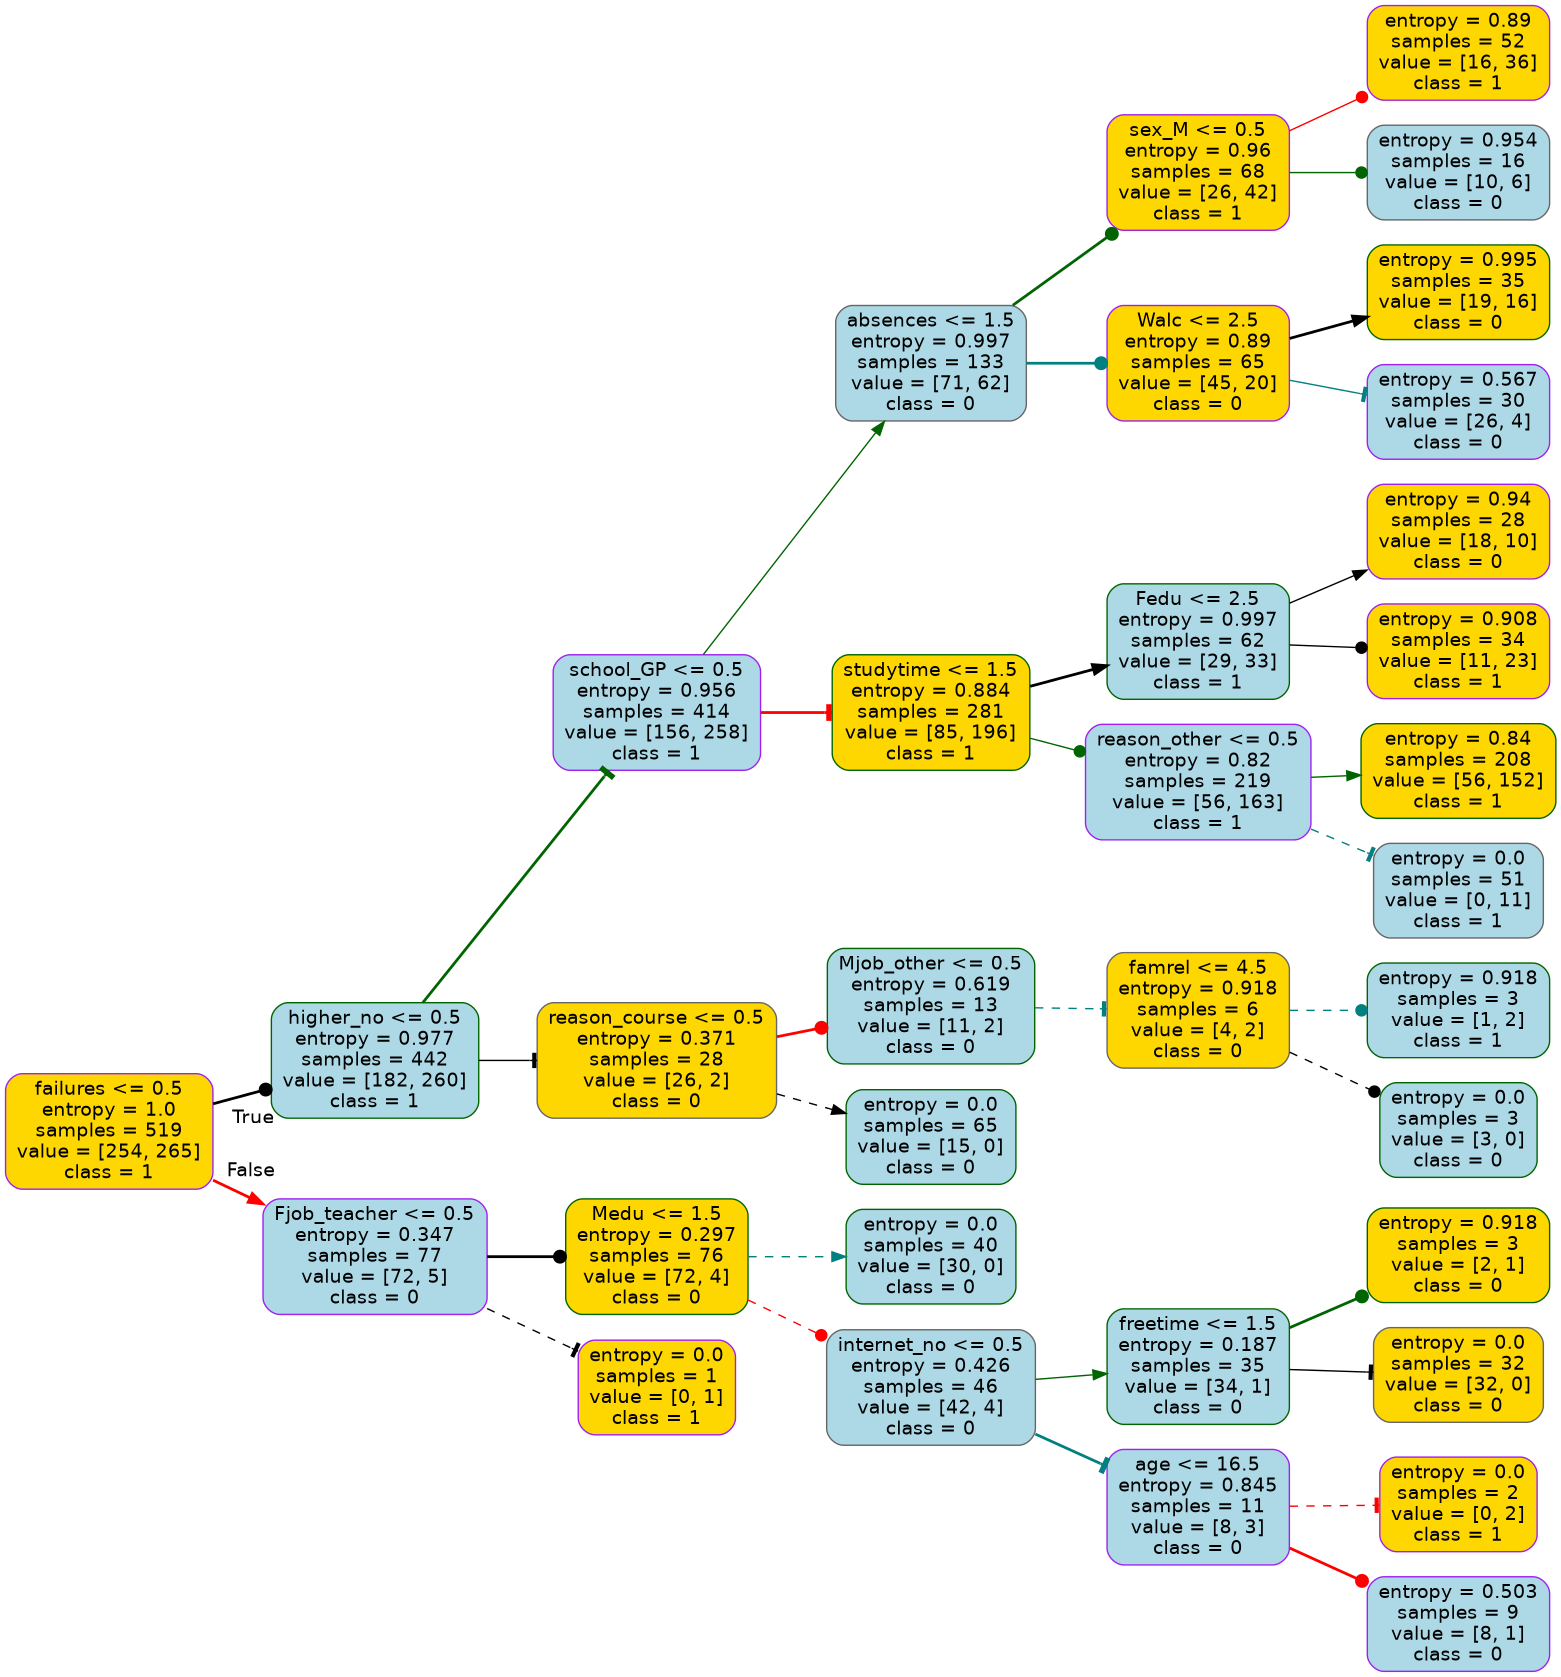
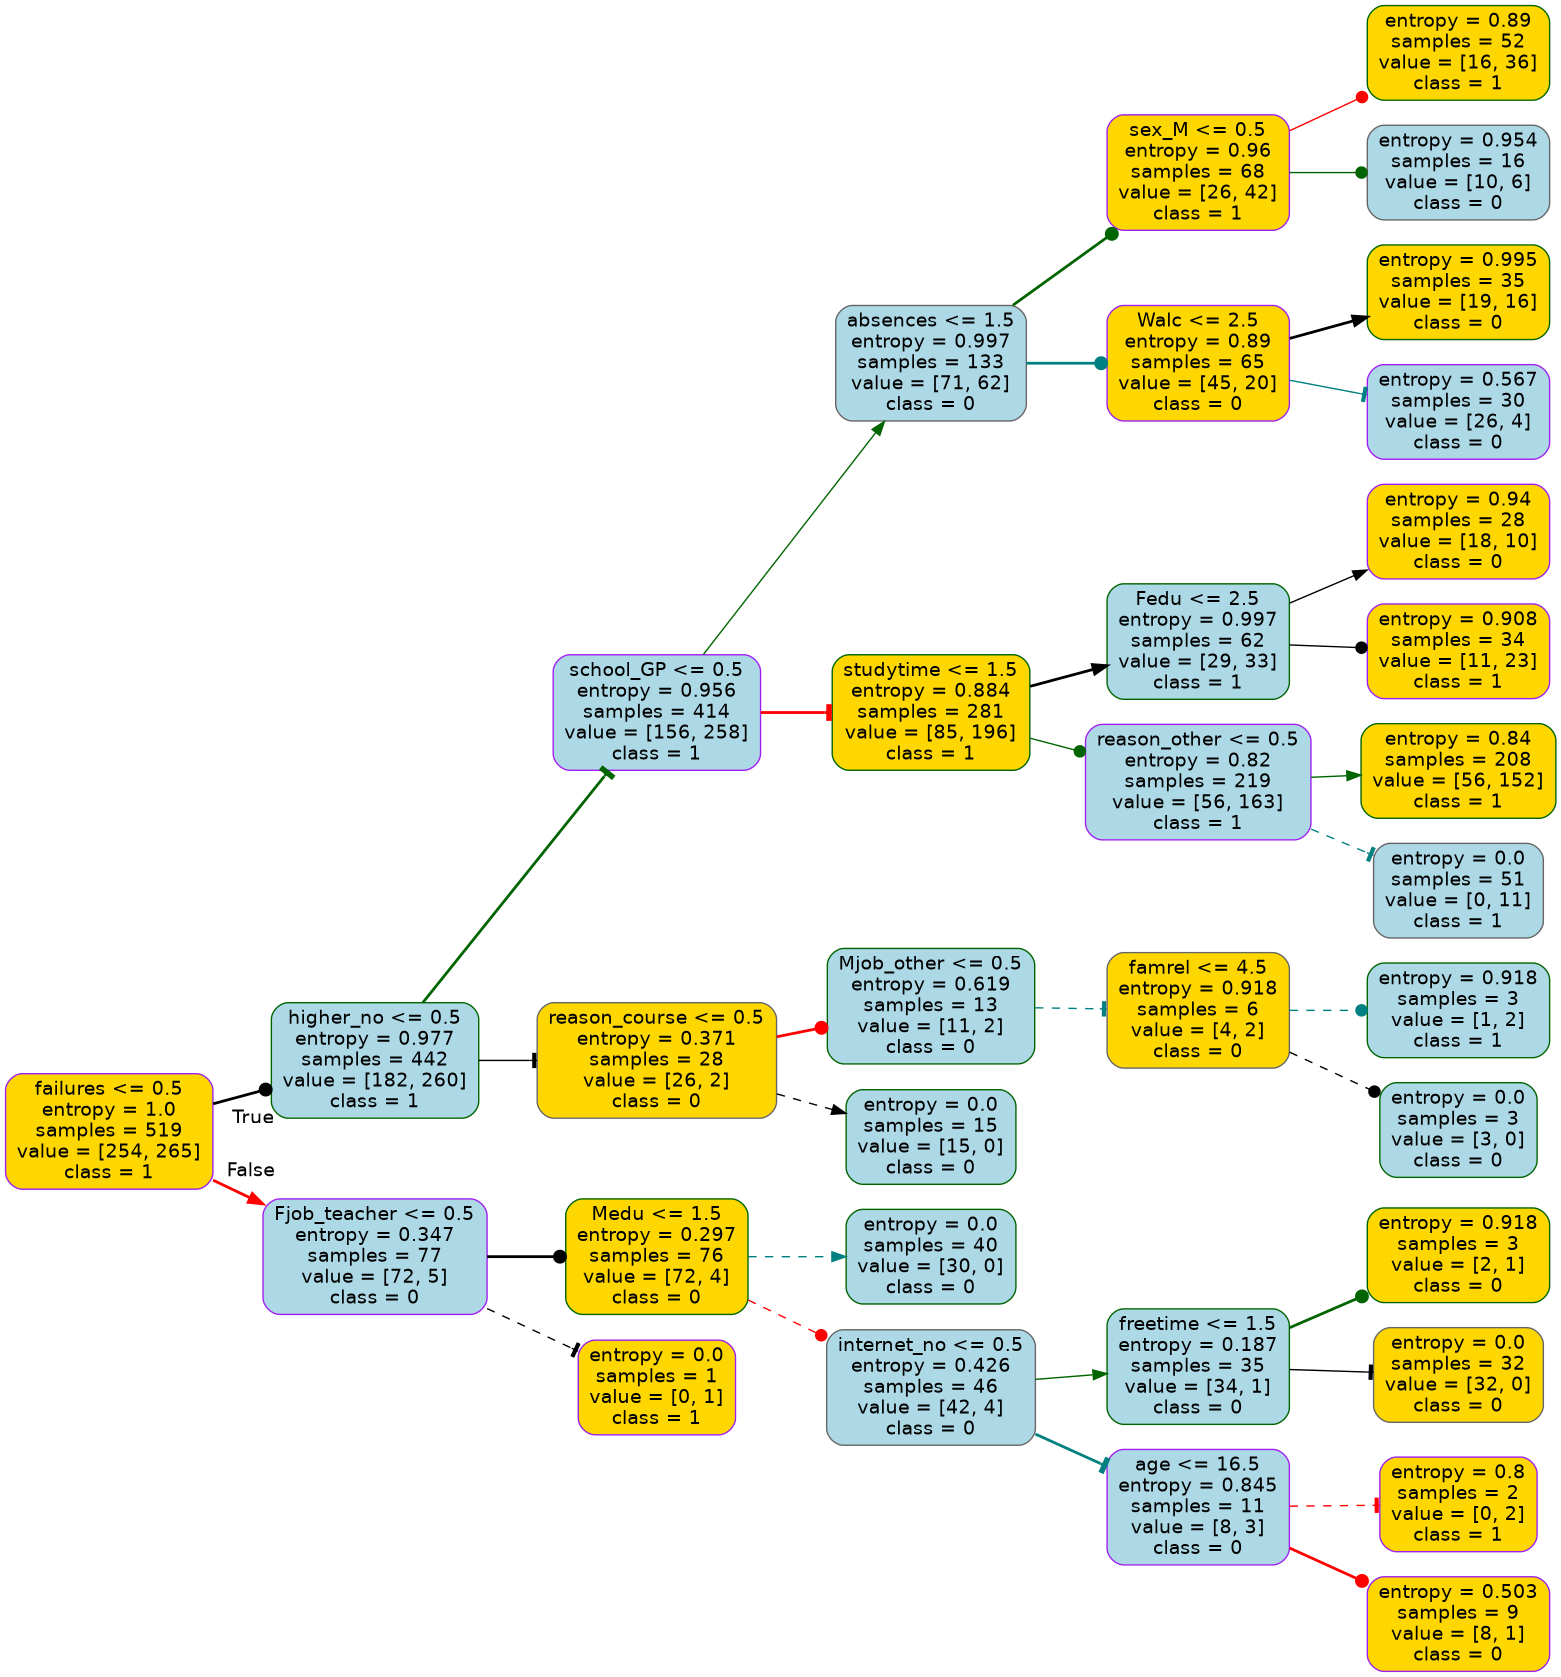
node "entropy = 0.89 samples = 52 value = [16, 36] class = 1": color purple -> darkgreen
node "entropy = 0.0 samples = 65 value = [15, 0] class = 0": label "entropy = 0.0 samples = 65 value = [15, 0] class = 0" -> "entropy = 0.0 samples = 15 value = [15, 0] class = 0"
node "entropy = 0.0 samples = 2 value = [0, 2] class = 1": label "entropy = 0.0 samples = 2 value = [0, 2] class = 1" -> "entropy = 0.8 samples = 2 value = [0, 2] class = 1"
node "entropy = 0.503 samples = 9 value = [8, 1] class = 0": fillcolor lightblue -> gold
